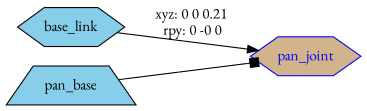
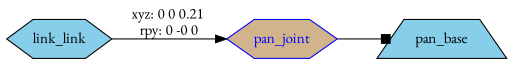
node "base_link": label "base_link" -> "link_link"
edge "pan_base" -> "pan_joint": reversed
